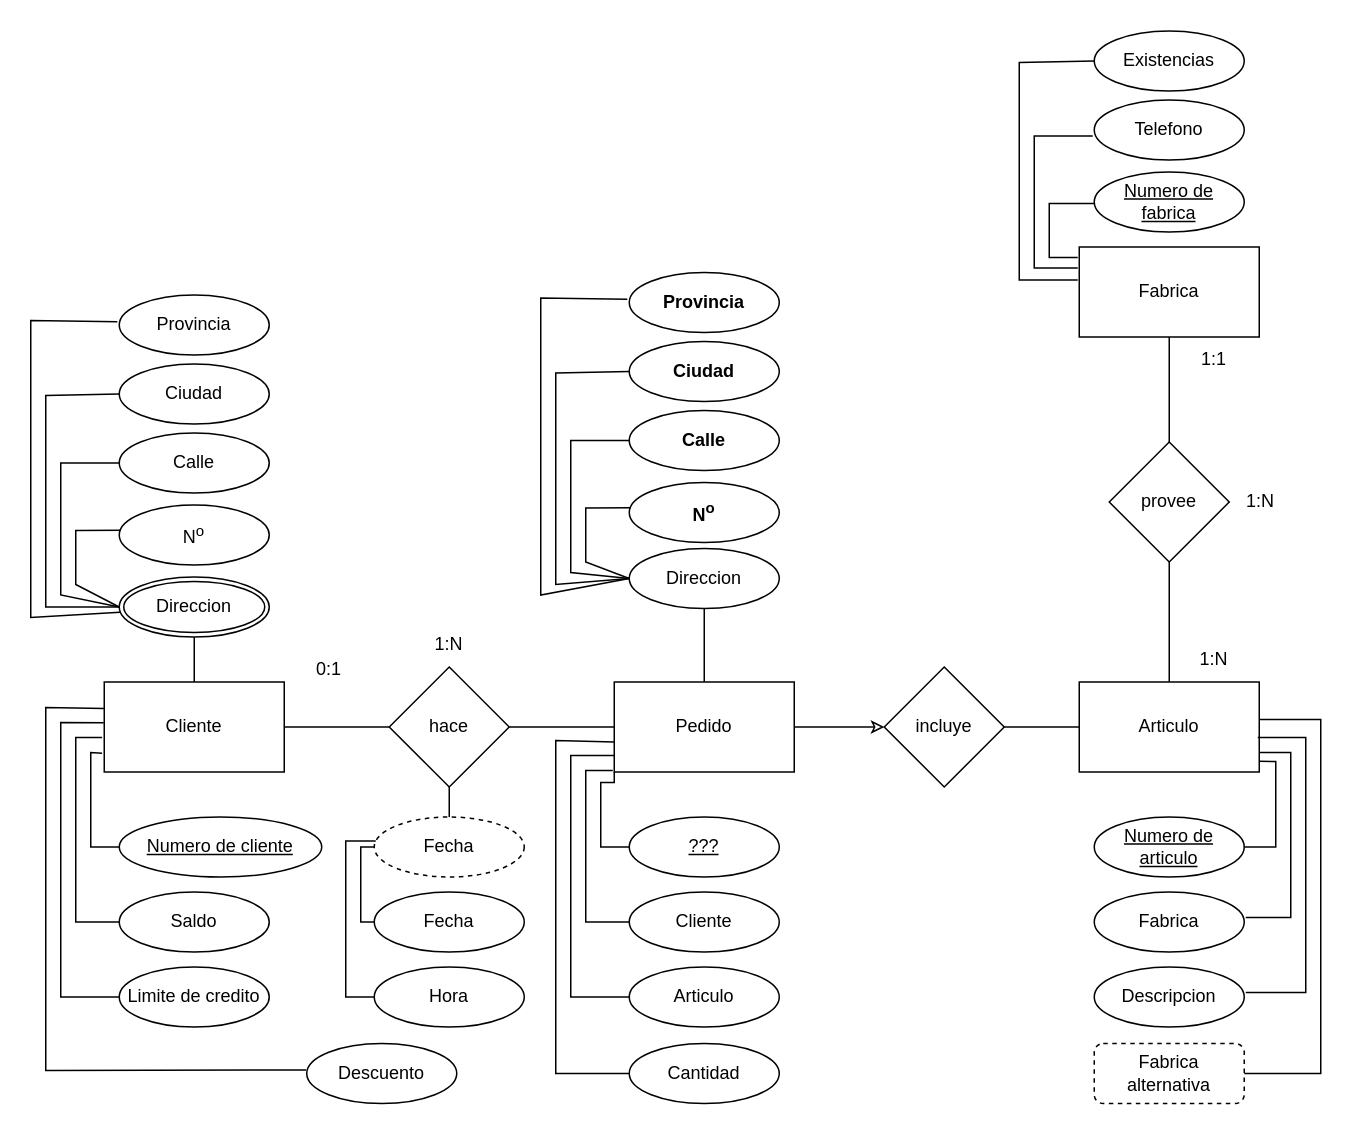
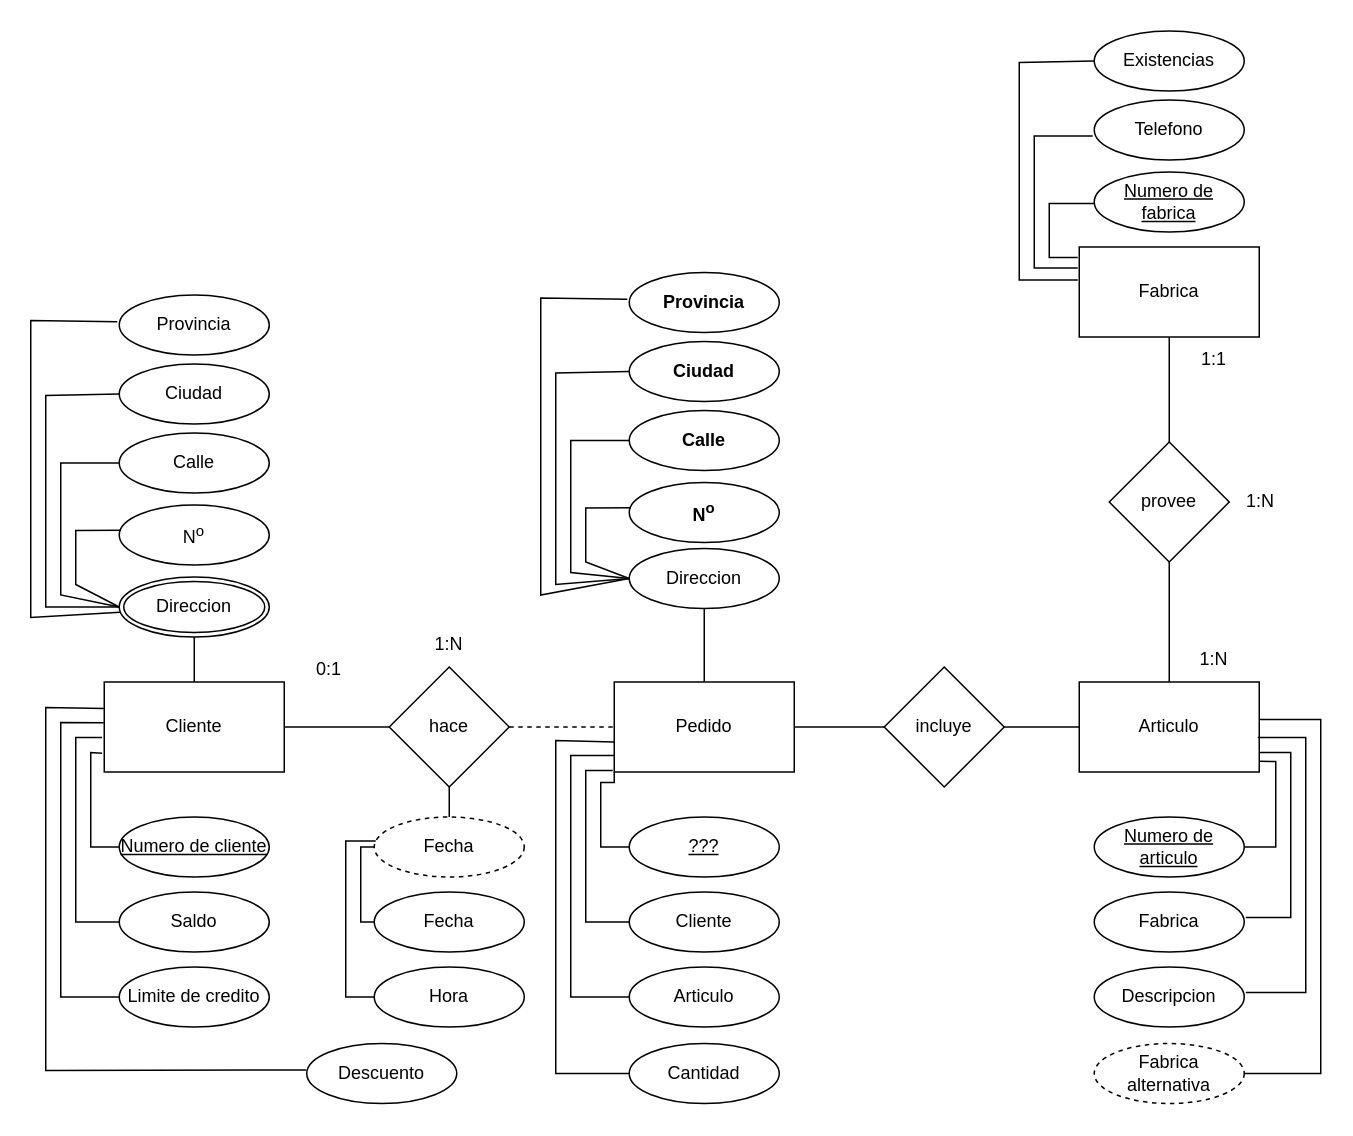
edge "hace" -- "Pedido": style solid -> dashed
edge "Pedido" -> "incluye": arrowhead classic -> none
node "Numero de cliente": size 203x60 -> 150x60
node "Fabrica alternativa": shape rounded rectangle -> ellipse
